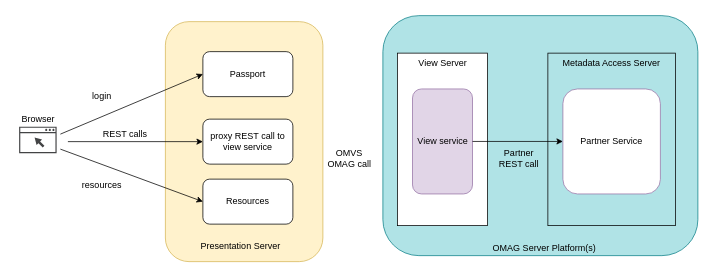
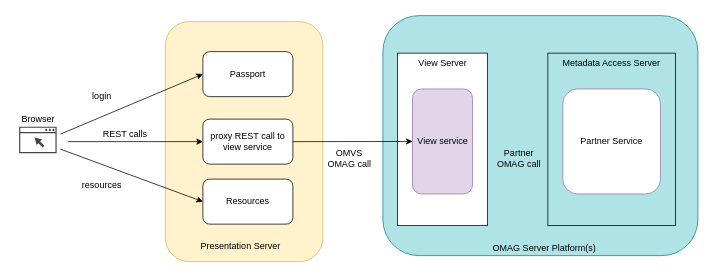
edge "proxy REST call to view service" -> "View service": added
edge "View service" -> "Partner Service": removed
node "Partner REST call": label "Partner REST call" -> "Partner OMAG call"
